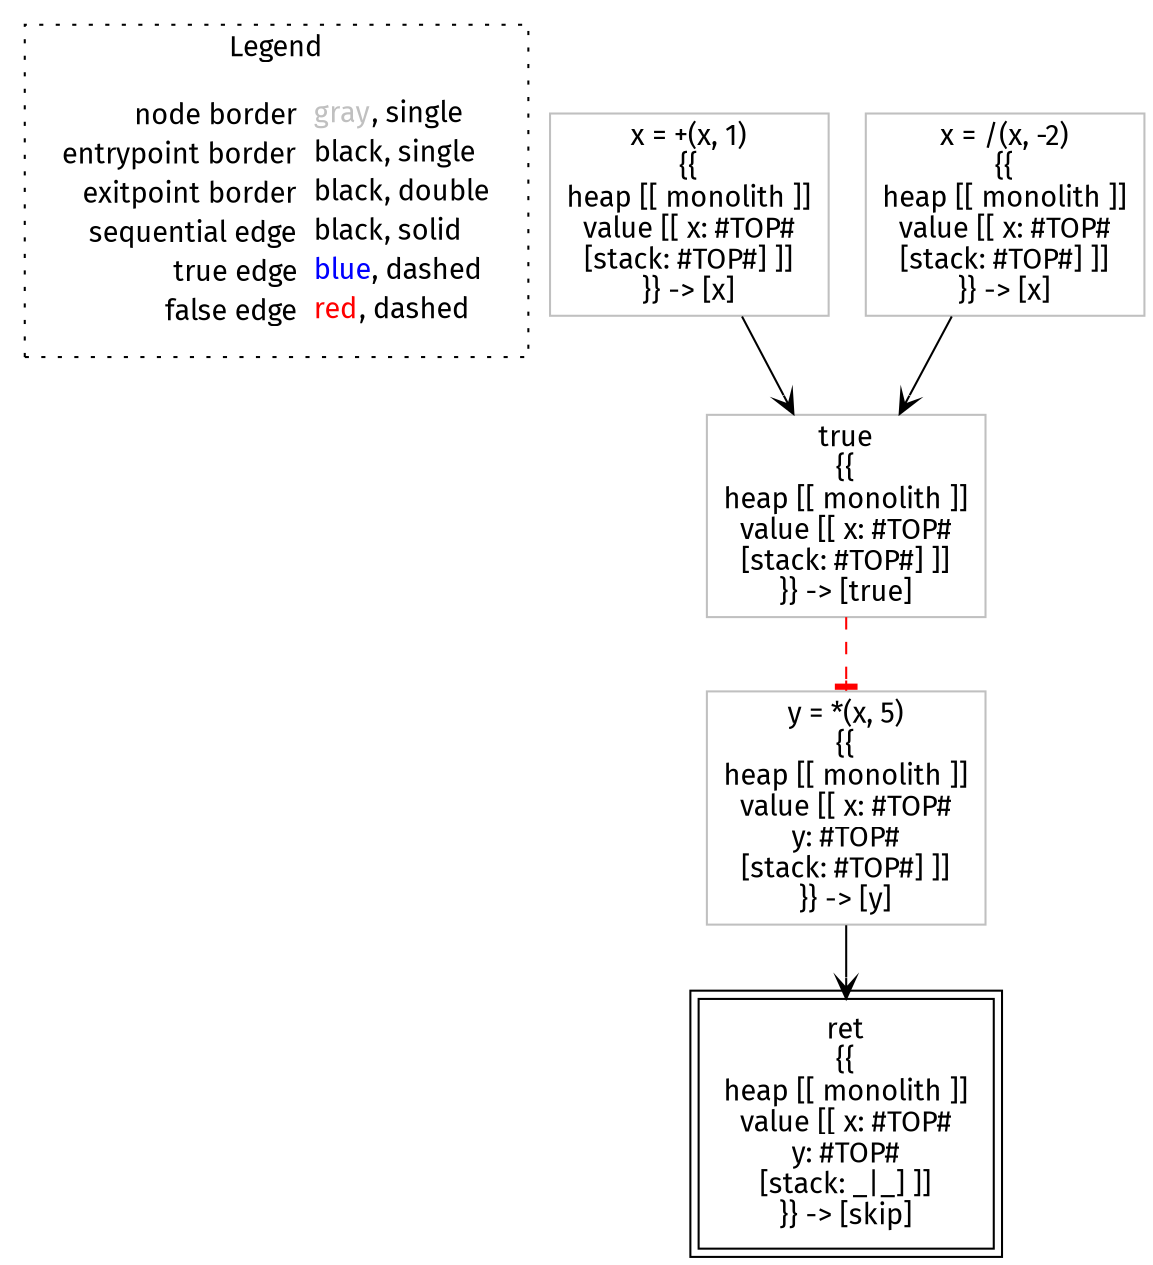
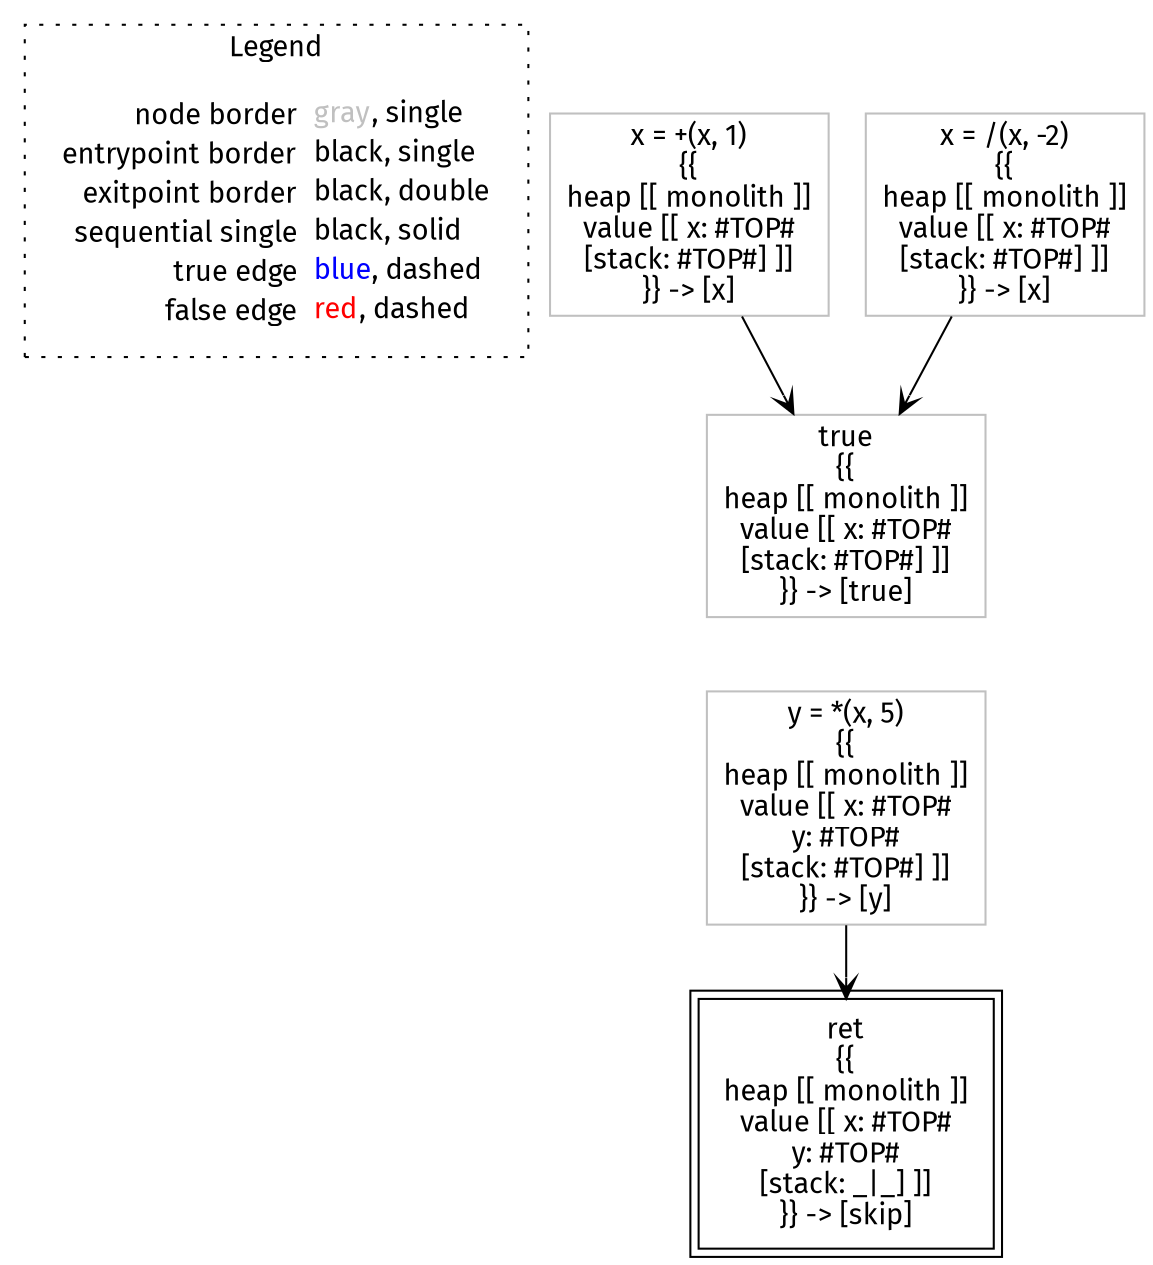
node "node border": text "sequential edge" -> "sequential single"
edge "true" -> "y = *(x, 5)": removed
